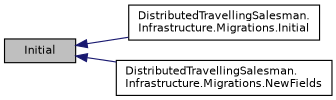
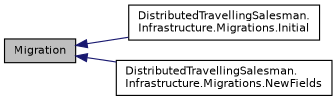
node "Initial": label "Initial" -> "Migration"
